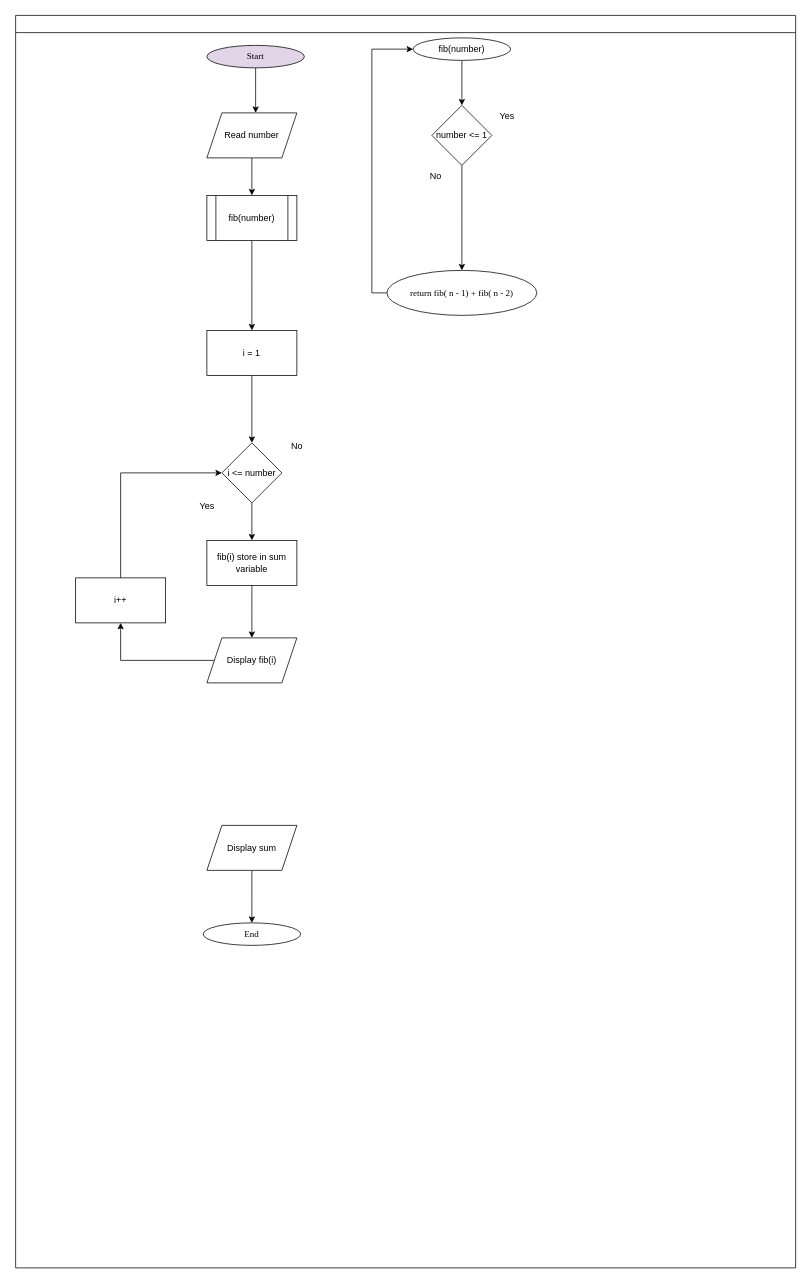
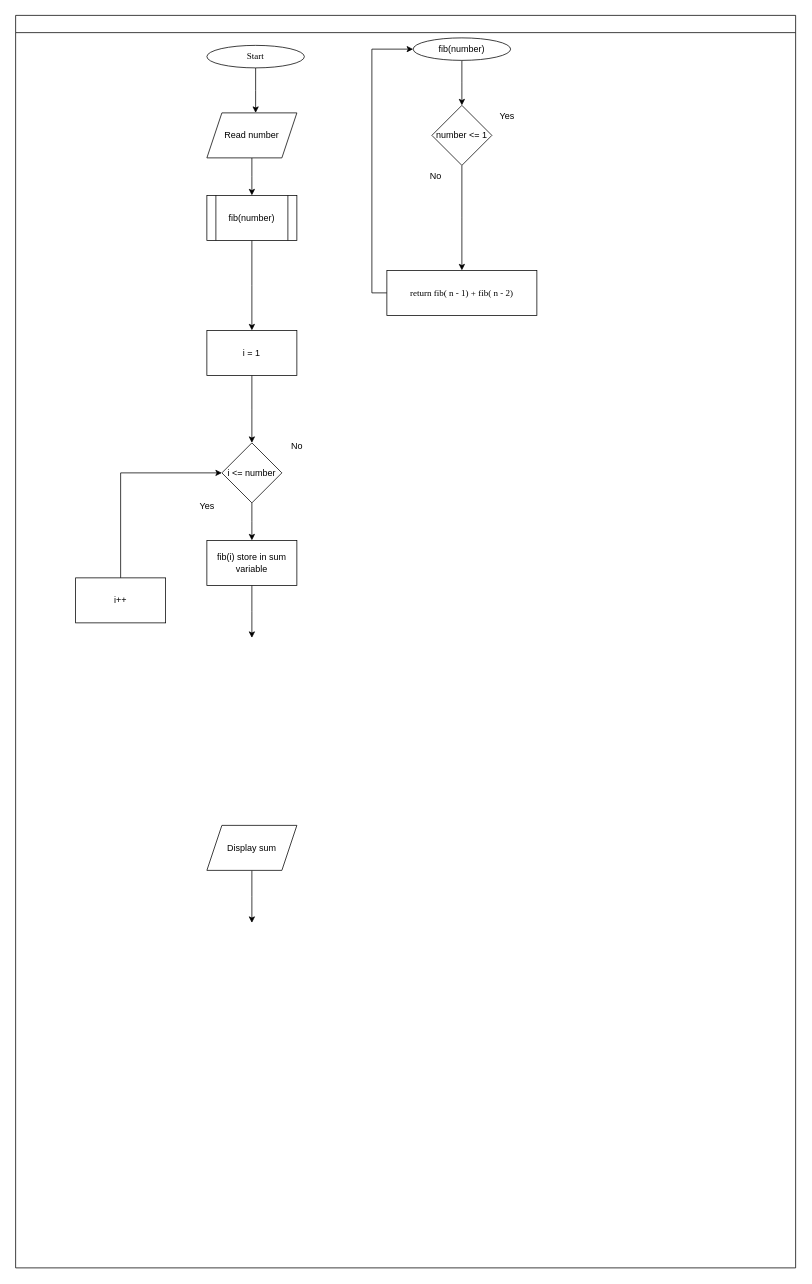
node "Start": fillcolor #e1d5e7 -> #ffffff
node "return fib( n - 1) + fib( n - 2)": shape ellipse -> rectangle
edge "Display fib(i)" -> "i++": removed
node "Display fib(i)": removed
node "End": removed
